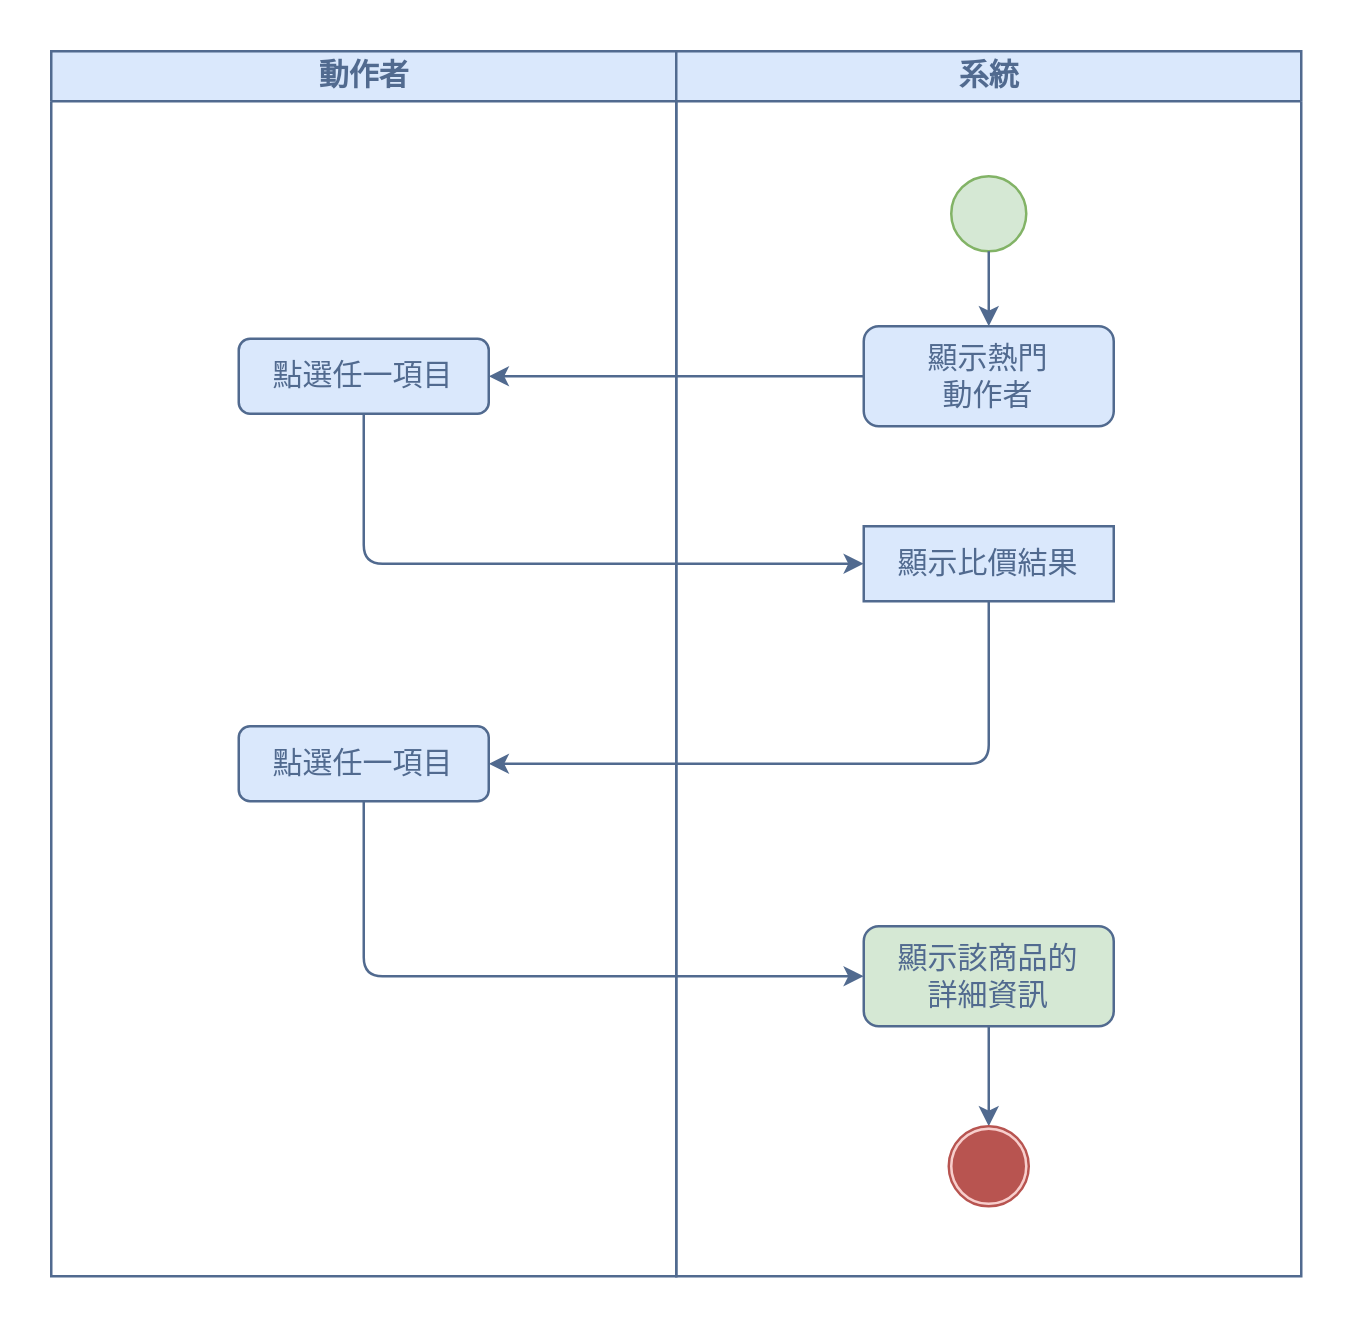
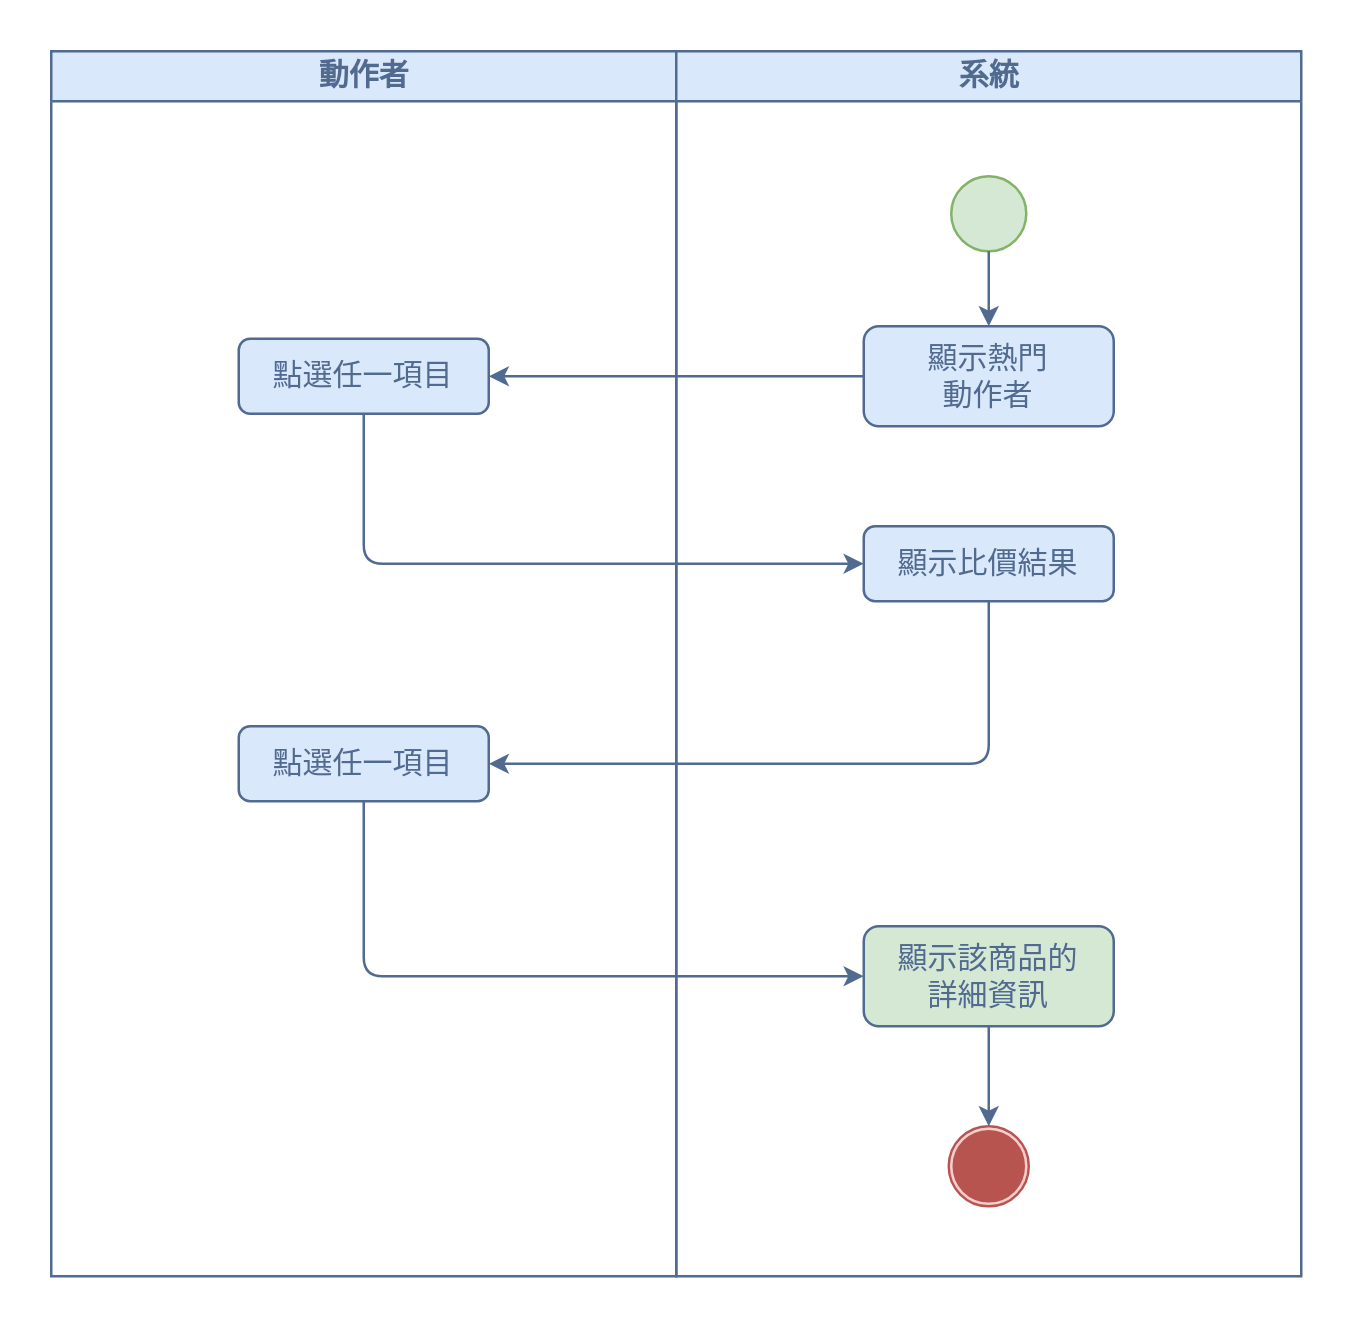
node "顯示比價結果": shape rectangle -> rounded rectangle
